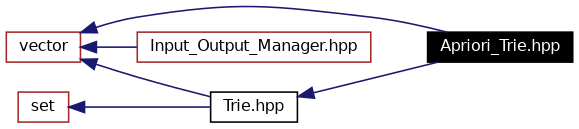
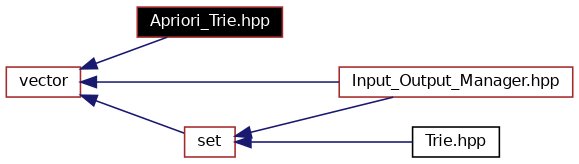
node "Apriori_Trie.hpp": color black -> brown
edge "Apriori_Trie.hpp" -> "Trie.hpp": removed
edge "Trie.hpp" -> "vector": now "set" -> "vector"
edge "Input_Output_Manager.hpp" -> "set": added
